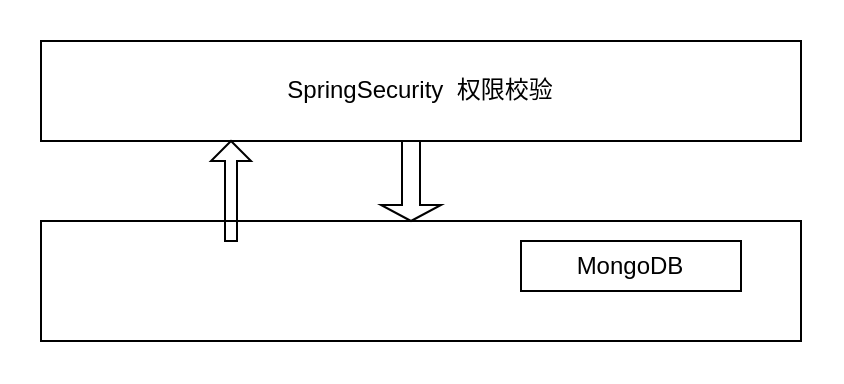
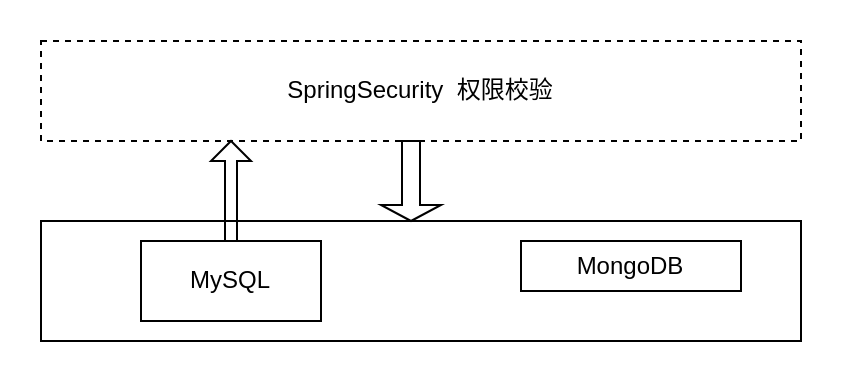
node "SpringSecurity 权限校验": style solid -> dashed
node "MySQL": added
